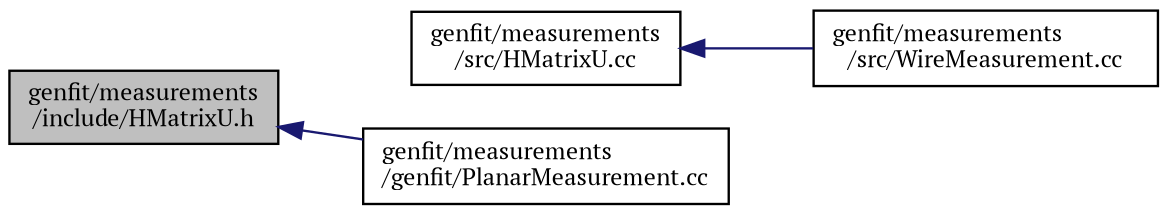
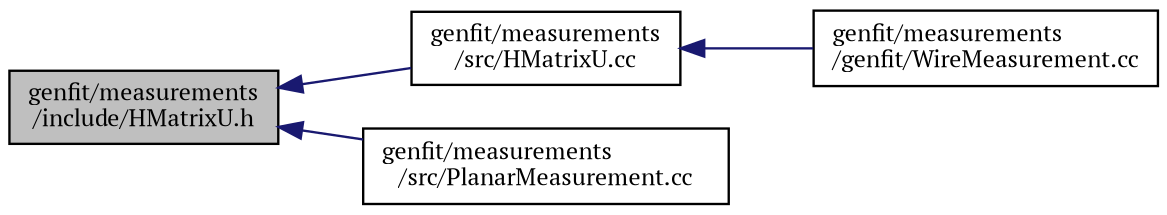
node "genfit/measurements /src/WireMeasurement.cc": label "genfit/measurements /src/WireMeasurement.cc" -> "genfit/measurements /genfit/WireMeasurement.cc"
edge "genfit/measurements /src/HMatrixU.cc" -> "genfit/measurements /include/HMatrixU.h": added
node "genfit/measurements /genfit/PlanarMeasurement.cc": label "genfit/measurements /genfit/PlanarMeasurement.cc" -> "genfit/measurements /src/PlanarMeasurement.cc"
